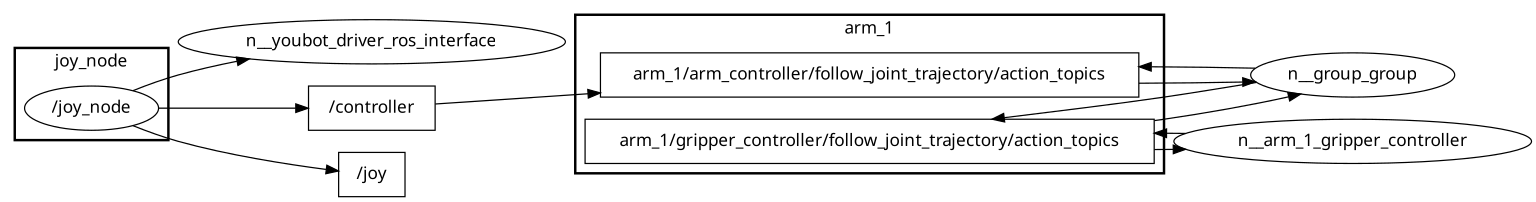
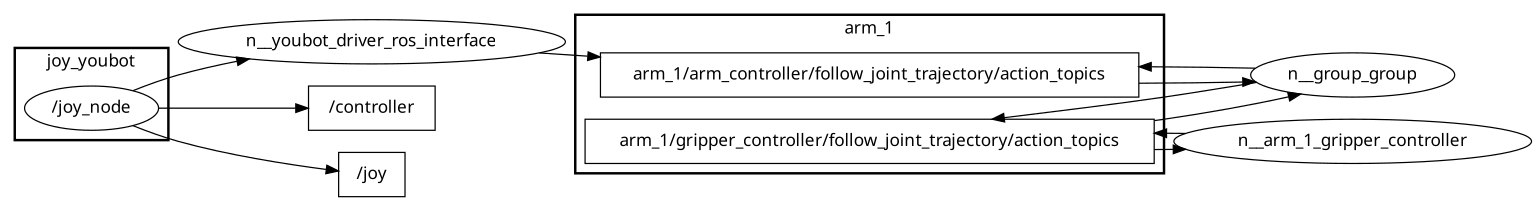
cluster "joy_node": label "joy_node" -> "joy_youbot"
edge "/controller" -> "arm_1/arm_controller/follow_joint_trajectory/action_topics": now "n__youbot_driver_ros_interface" -> "arm_1/arm_controller/follow_joint_trajectory/action_topics"
